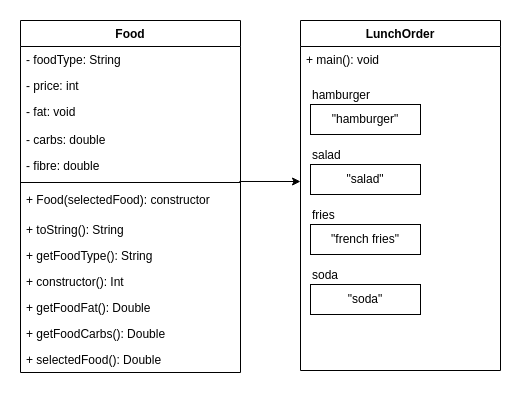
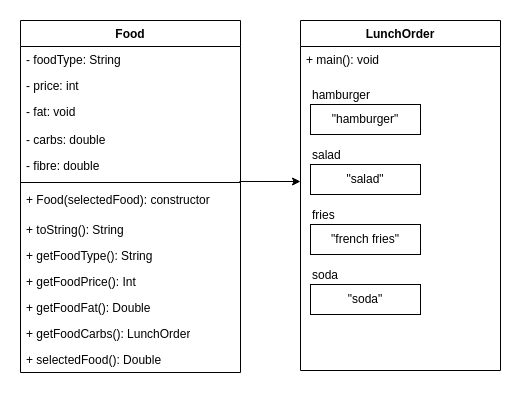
node "+ constructor(): Int": label "+ constructor(): Int" -> "+ getFoodPrice(): Int"
node "+ getFoodCarbs(): Double": label "+ getFoodCarbs(): Double" -> "+ getFoodCarbs(): LunchOrder"
